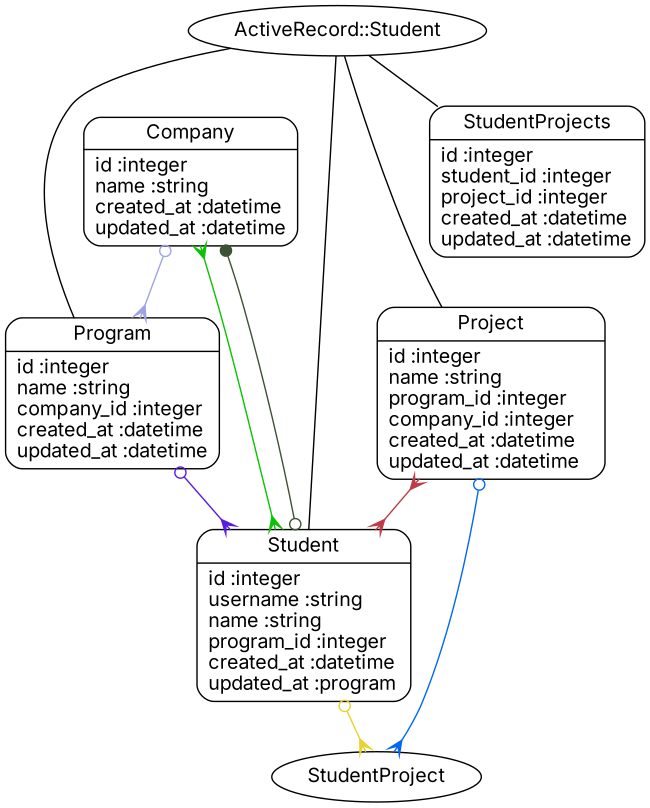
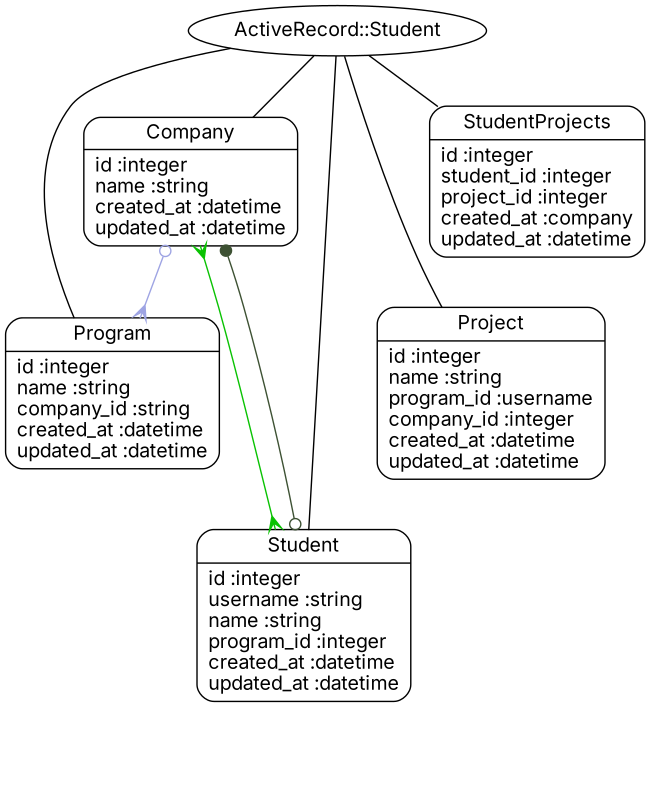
edge "ActiveRecord::Student" -- "Company": added
node "StudentProjects": text "created_at :datetime" -> "created_at :company"
node "Project": text "program_id :integer" -> "program_id :username"
node "Program": text "company_id :integer" -> "company_id :string"
edge "Program" -- "Student": removed
edge "Project" -- "Student": removed
node "Student": text "updated_at :program" -> "updated_at :datetime"
node "StudentProject": removed
